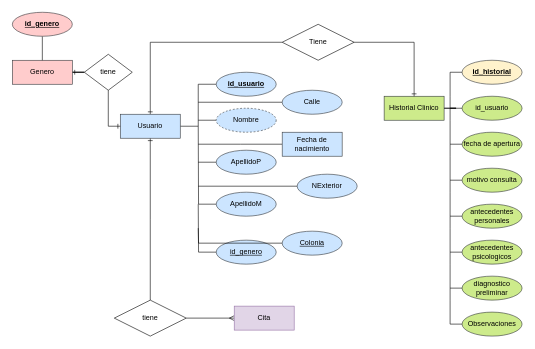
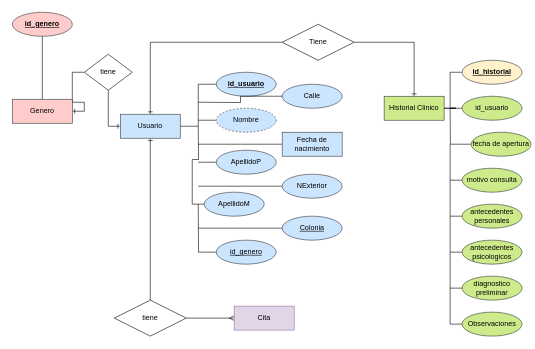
node "Genero": moved (42, 72) -> (42, 111)
node "Calle": moved (312, 102) -> (312, 96)
node "fecha de apertura": moved (492, 144) -> (501, 144)
node "NExterior": moved (327, 186) -> (312, 186)
node "ApellidoM": moved (246, 204) -> (234, 204)
node "Colonia": moved (312, 243) -> (312, 228)
